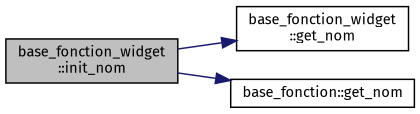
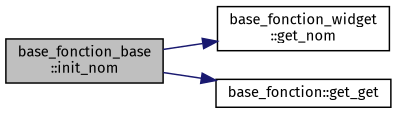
node "base_fonction_widget ::init_nom": label "base_fonction_widget ::init_nom" -> "base_fonction_base ::init_nom"
node "base_fonction::get_nom": label "base_fonction::get_nom" -> "base_fonction::get_get"
